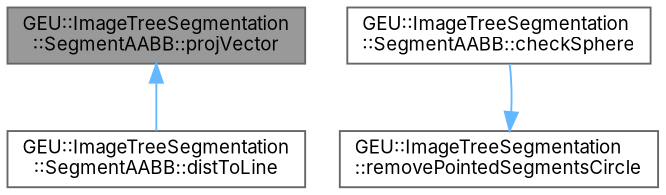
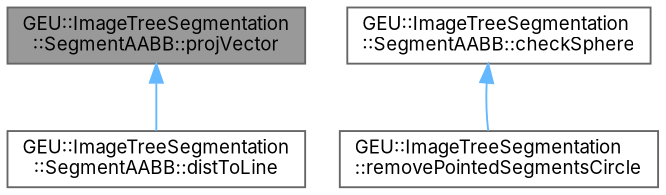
edge "GEU::ImageTreeSegmentation ::SegmentAABB::checkSphere" -> "GEU::ImageTreeSegmentation ::removePointedSegmentsCircle": reversed
